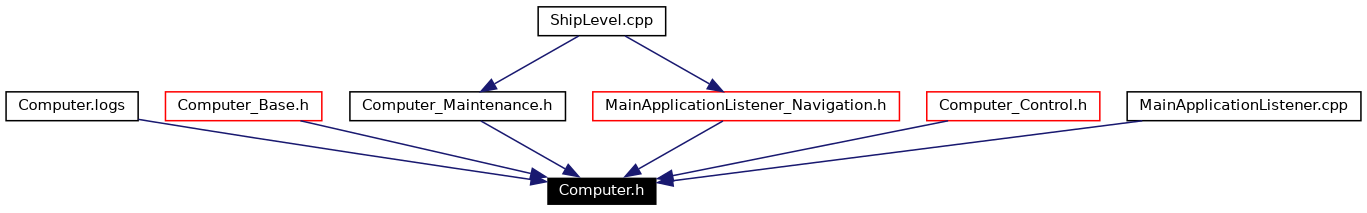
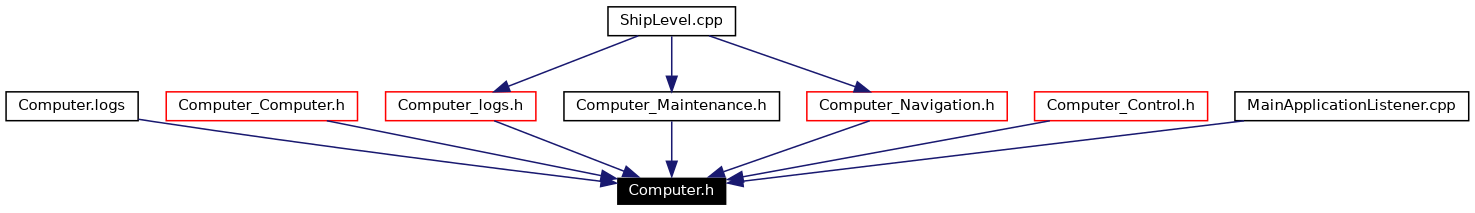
node "Computer_Base.h": label "Computer_Base.h" -> "Computer_Computer.h"
node "Computer_logs.h": added
node "MainApplicationListener_Navigation.h": label "MainApplicationListener_Navigation.h" -> "Computer_Navigation.h"
